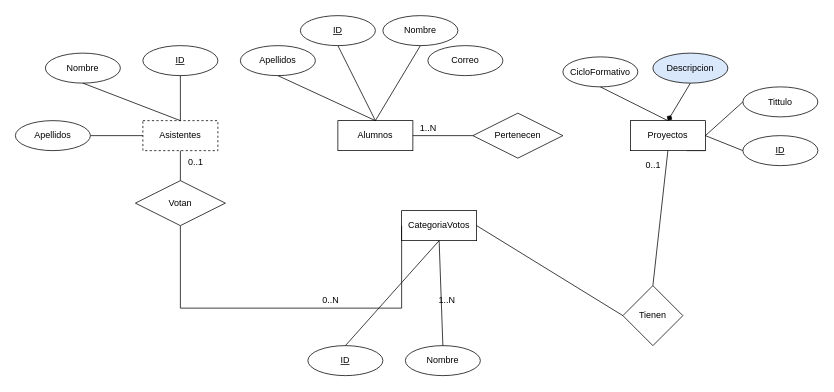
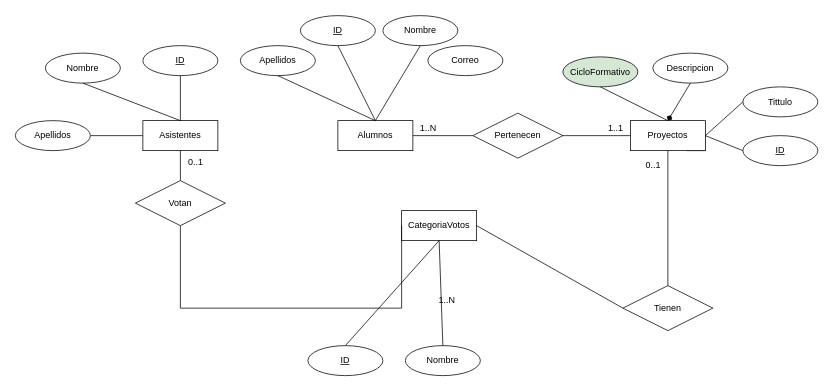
node "Descripcion": fillcolor #dae8fc -> #ffffff
node "CicloFormativo": fillcolor #ffffff -> #d5e8d4
node "1..1": added
node "Asistentes": style dashed -> solid
edge "Pertenecen" -- "Proyectos": added
node "0..N": removed
node "Tienen": size 60x60 -> 90x45
